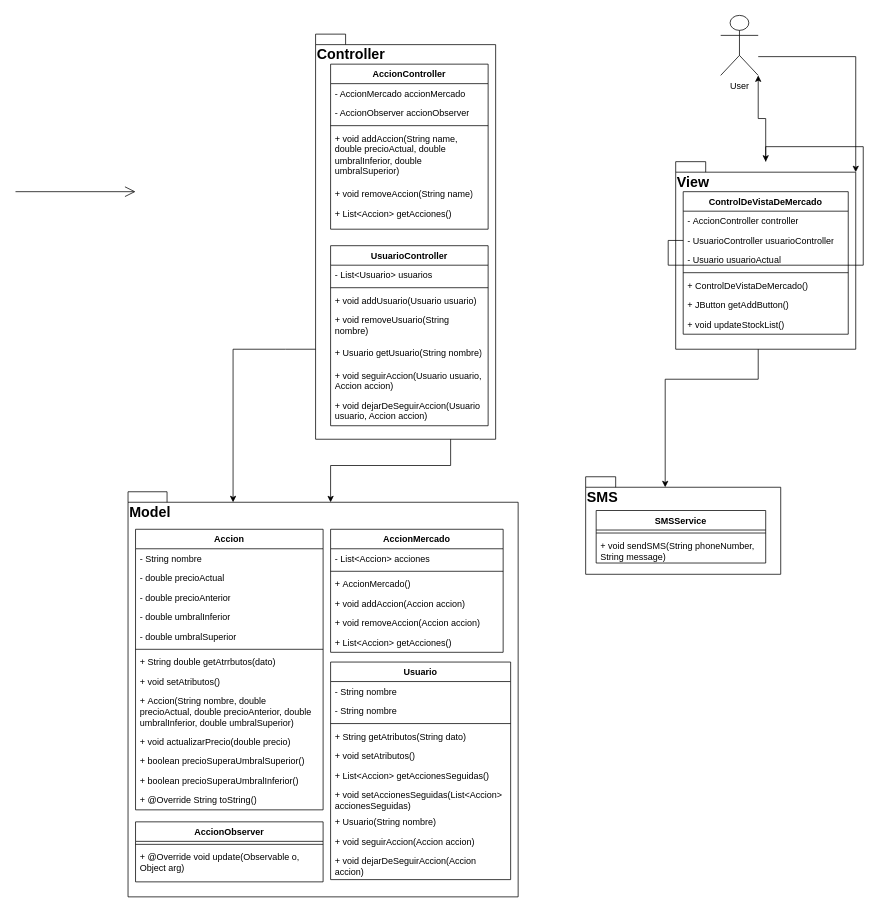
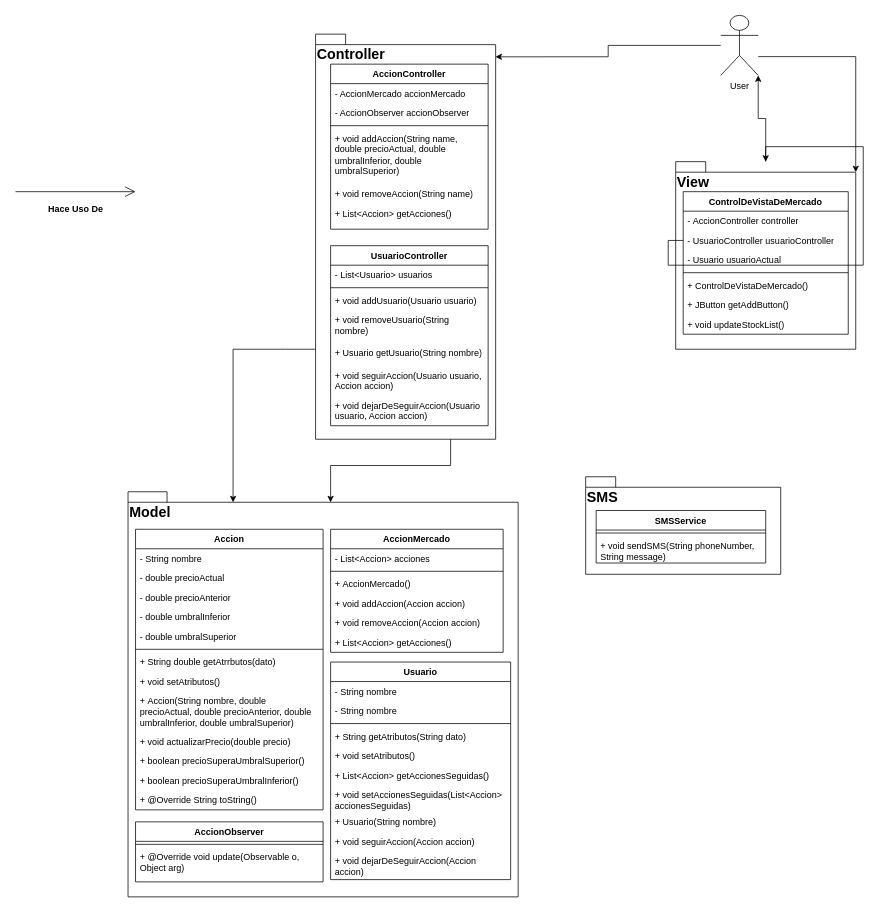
edge "User" -> "Controller": added
node "Hace Uso De": added
edge "View" -> "SMS": removed
